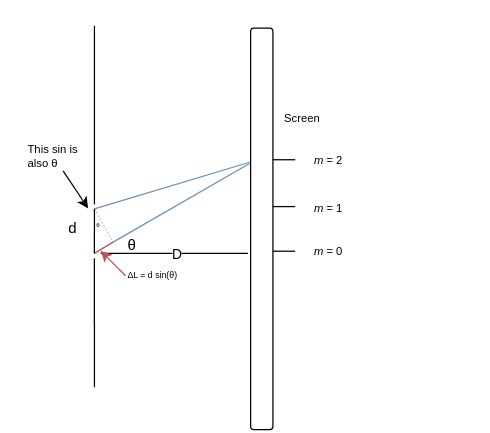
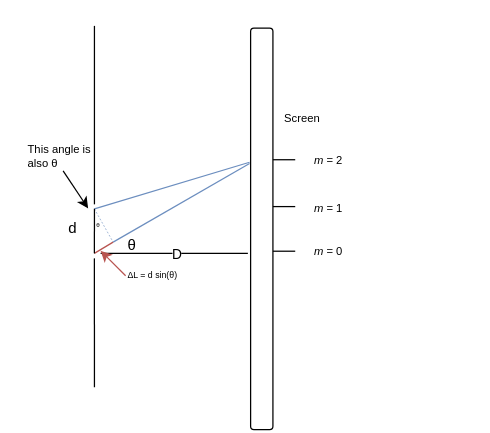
node "This sin is also θ": label "This sin is also θ" -> "This angle is also θ"
